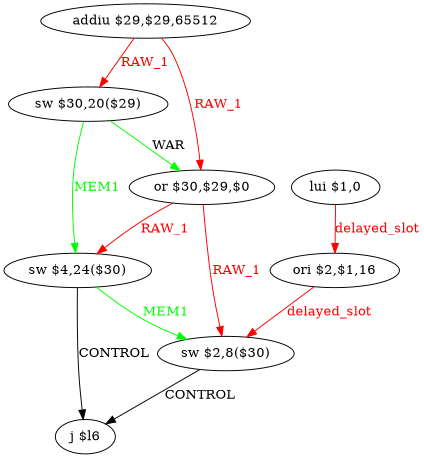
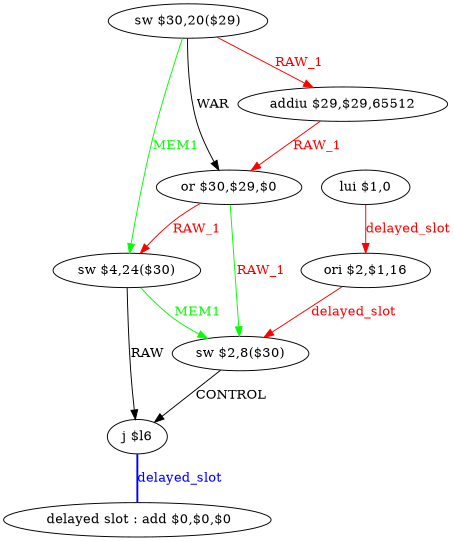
edge "addiu $29,$29,65512" -> "sw $30,20($29)": reversed
edge "sw $30,20($29)" -> "or $30,$29,$0": color green -> black
edge "or $30,$29,$0" -> "sw $2,8($30)": color red -> green
edge "sw $4,24($30)" -> "j $l6": label "CONTROL" -> "RAW"
node "delayed slot : add $0,$0,$0": added
